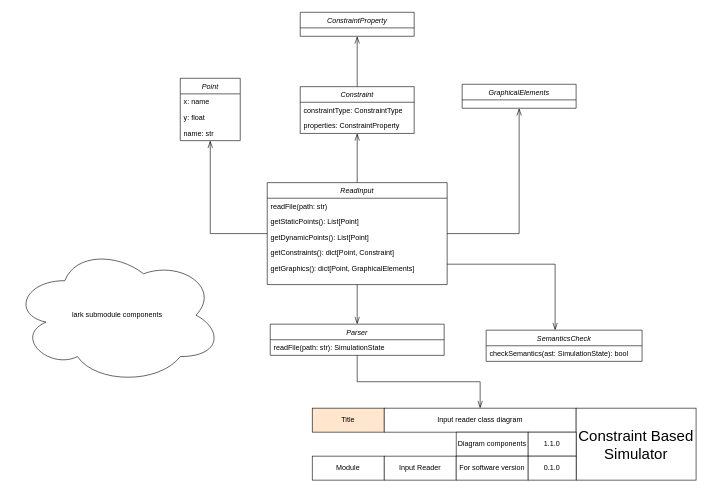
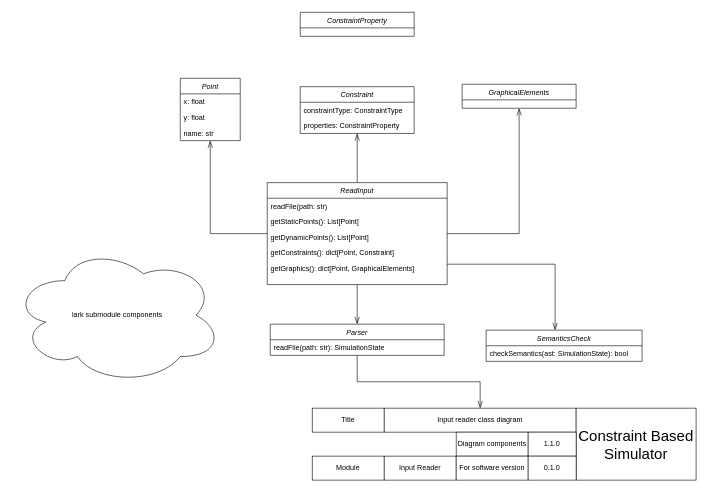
edge "Constraint" -> "ConstraintProperty": removed
node "x: name": label "x: name" -> "x: float"
node "Title": fillcolor #ffe6cc -> #ffffff
